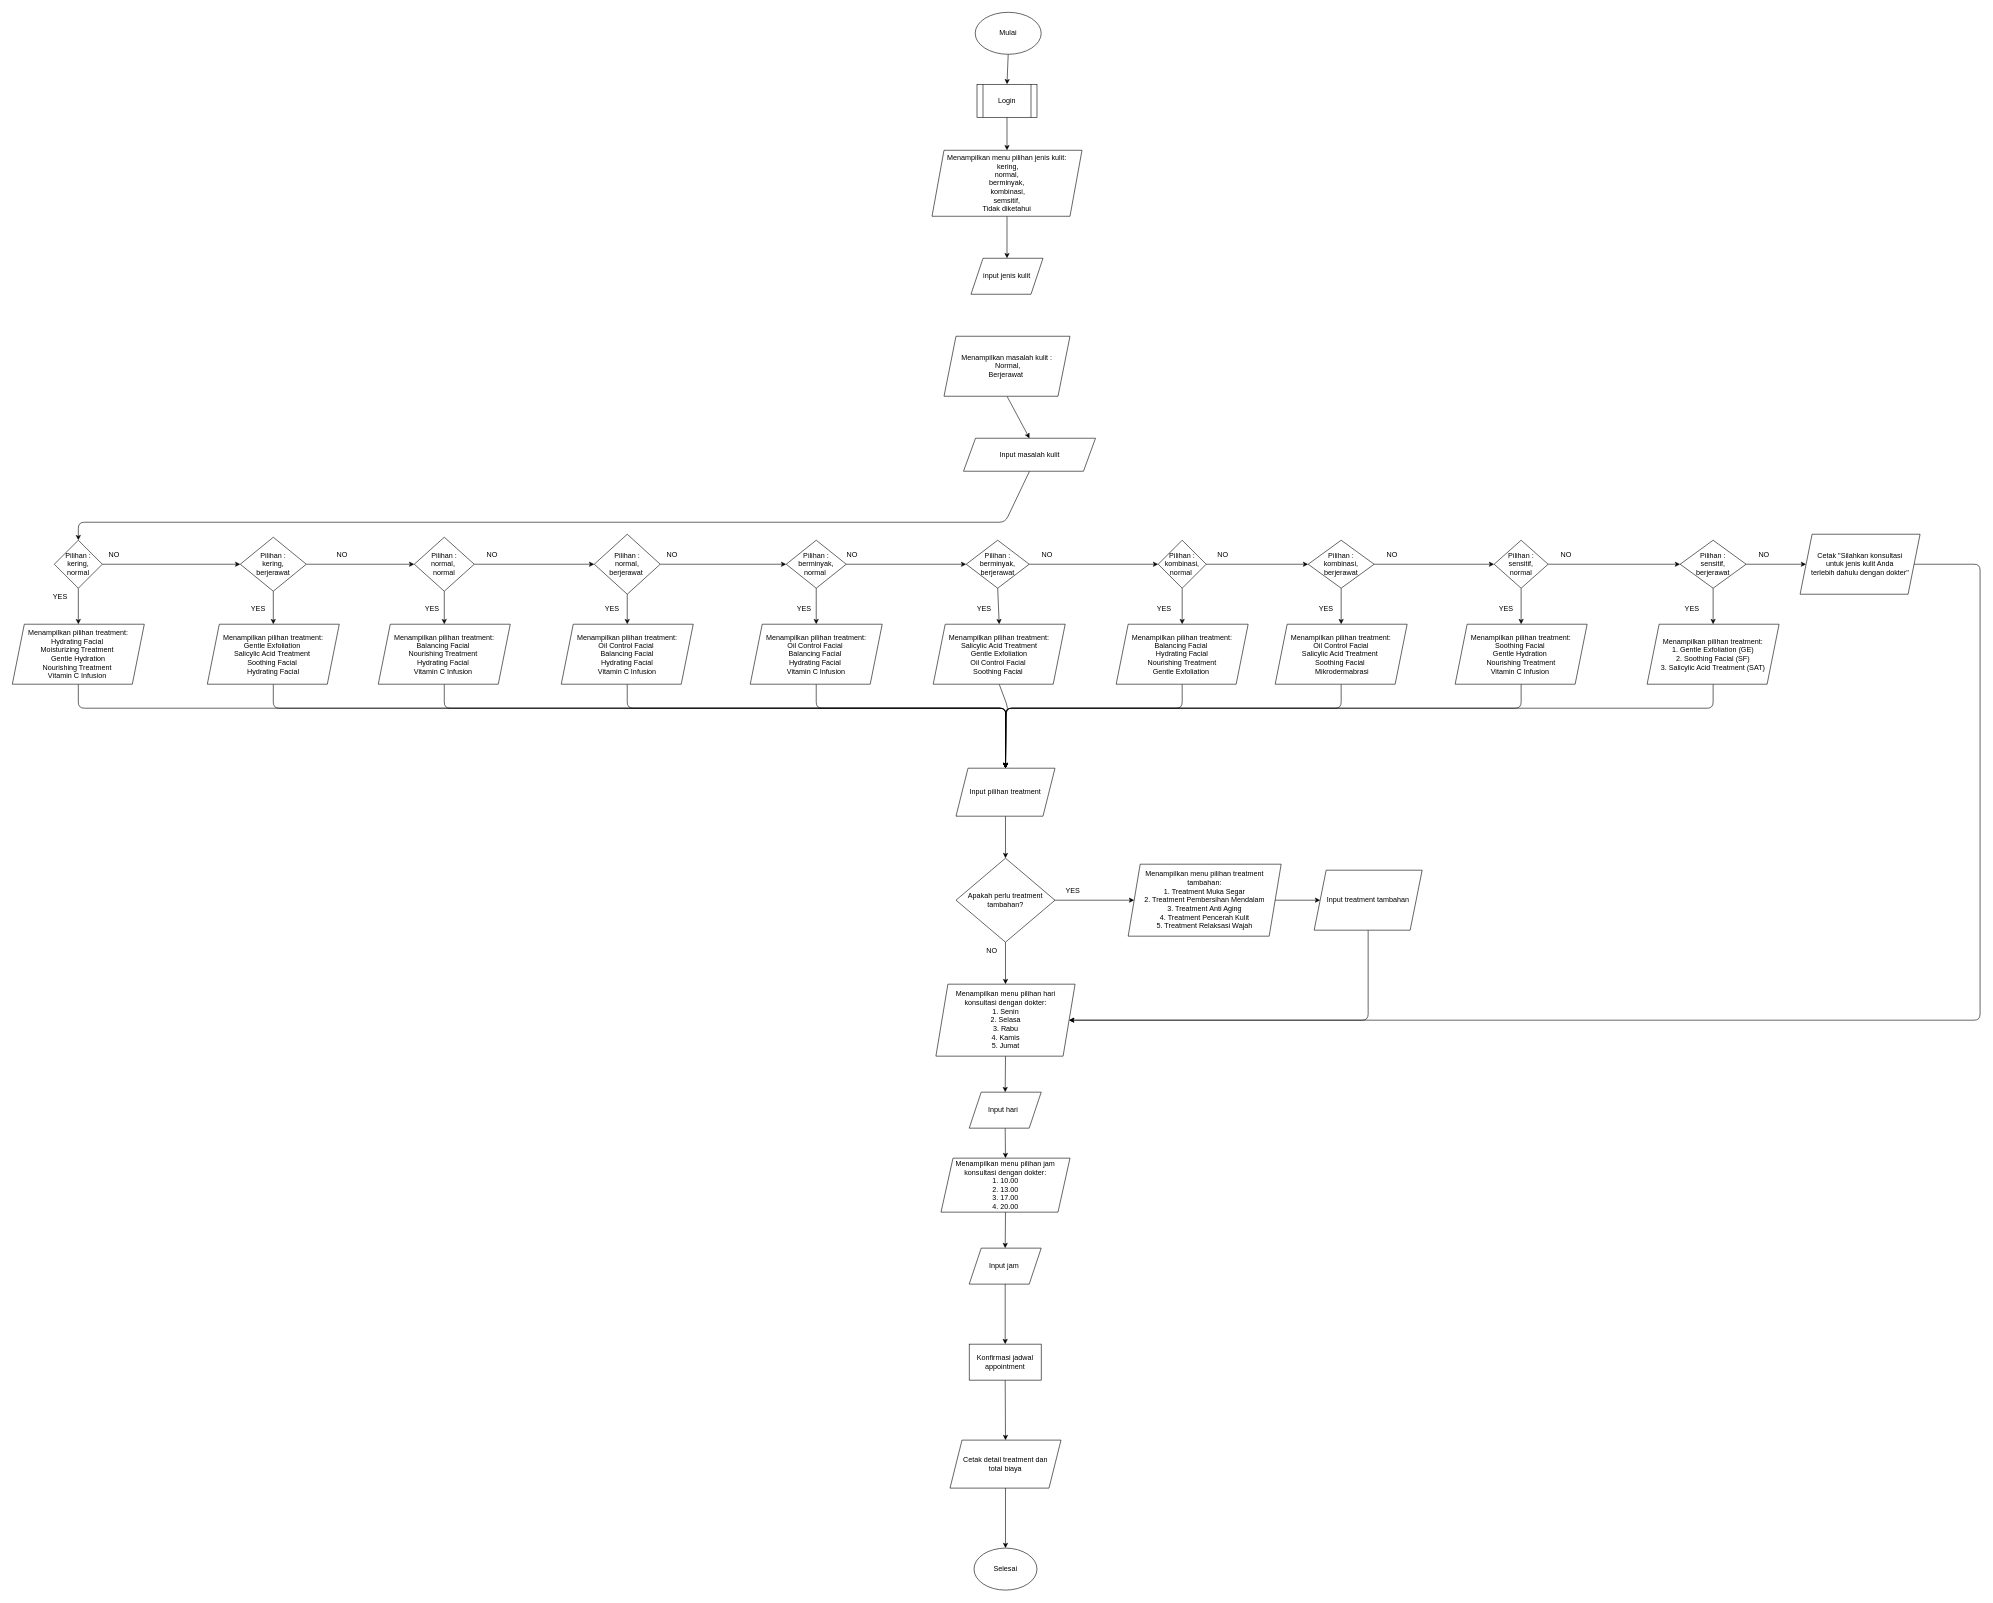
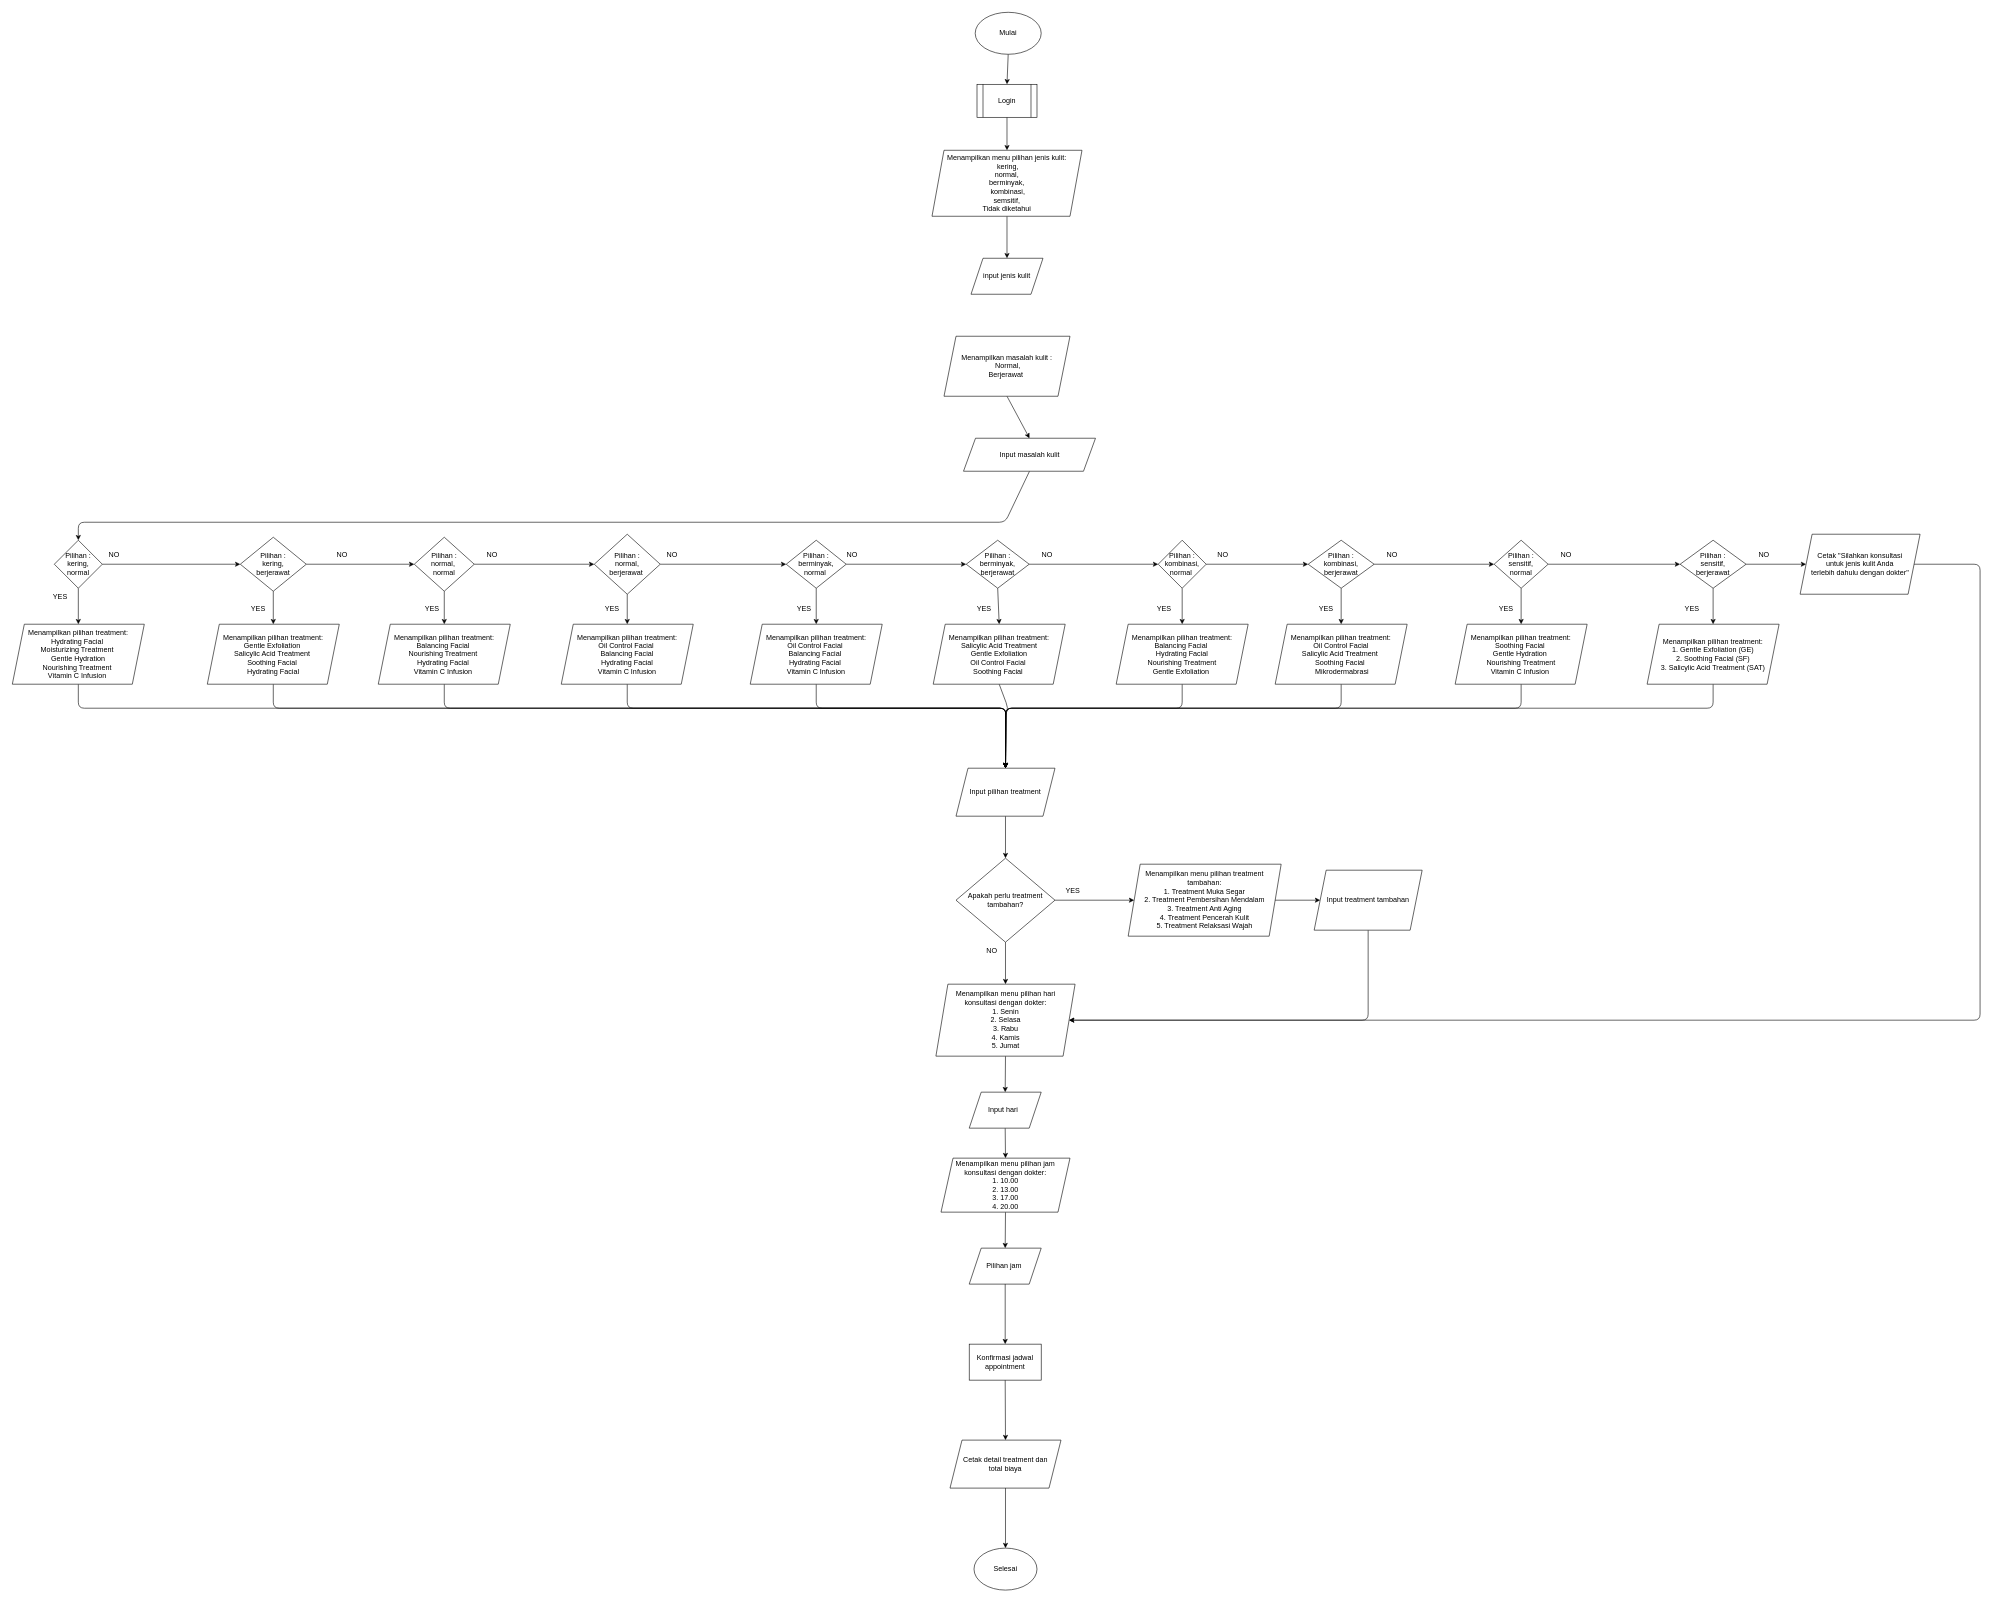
node "Input jam": label "Input jam" -> "Pilihan jam"
